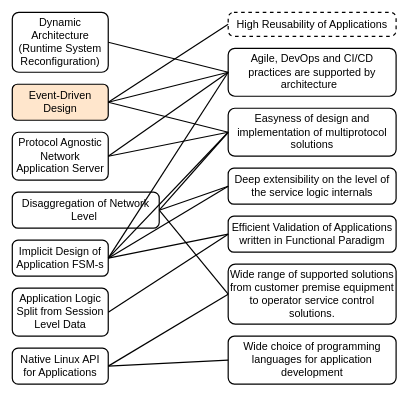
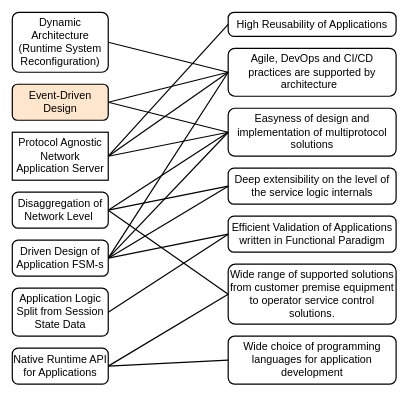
node "High Reusability of Applications": style dashed -> solid
edge "High Reusability of Applications" -- "Event-Driven Design": removed
edge "High Reusability of Applications" -- "Protocol Agnostic Network Application Server": added
node "Protocol Agnostic Network Application Server": shape rounded rectangle -> rectangle
node "Disaggregation of Network Level": size 147x36 -> 96x36
node "Implicit Design of Application FSM-s": label "Implicit Design of Application FSM-s" -> "Driven Design of Application FSM-s"
node "Application Logic Split from Session Level Data": label "Application Logic Split from Session Level Data" -> "Application Logic Split from Session State Data"
node "Native Linux API for Applications": label "Native Linux API for Applications" -> "Native Runtime API for Applications"
